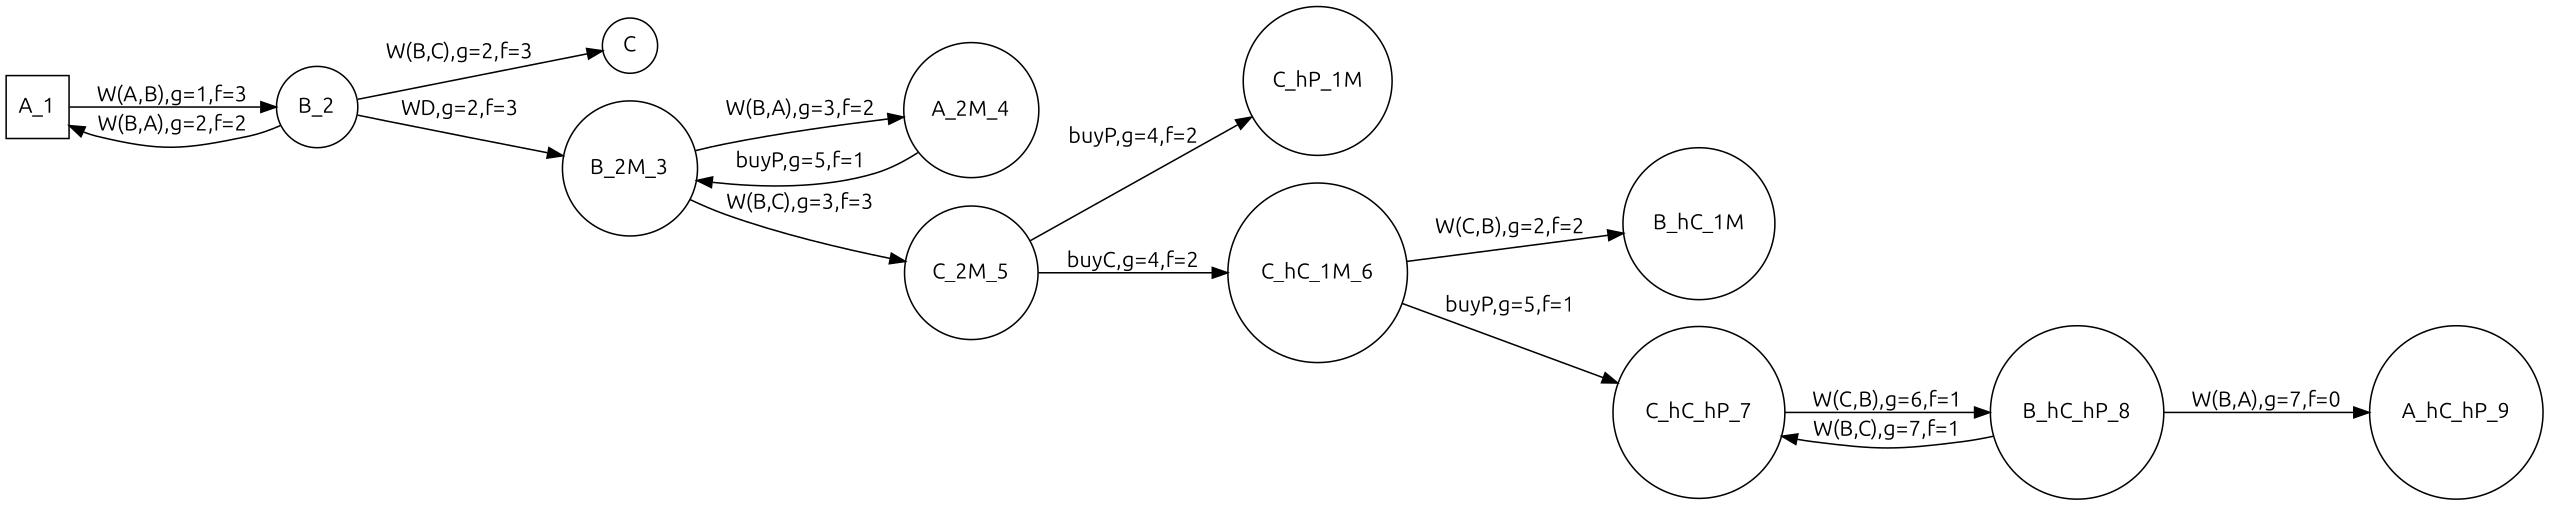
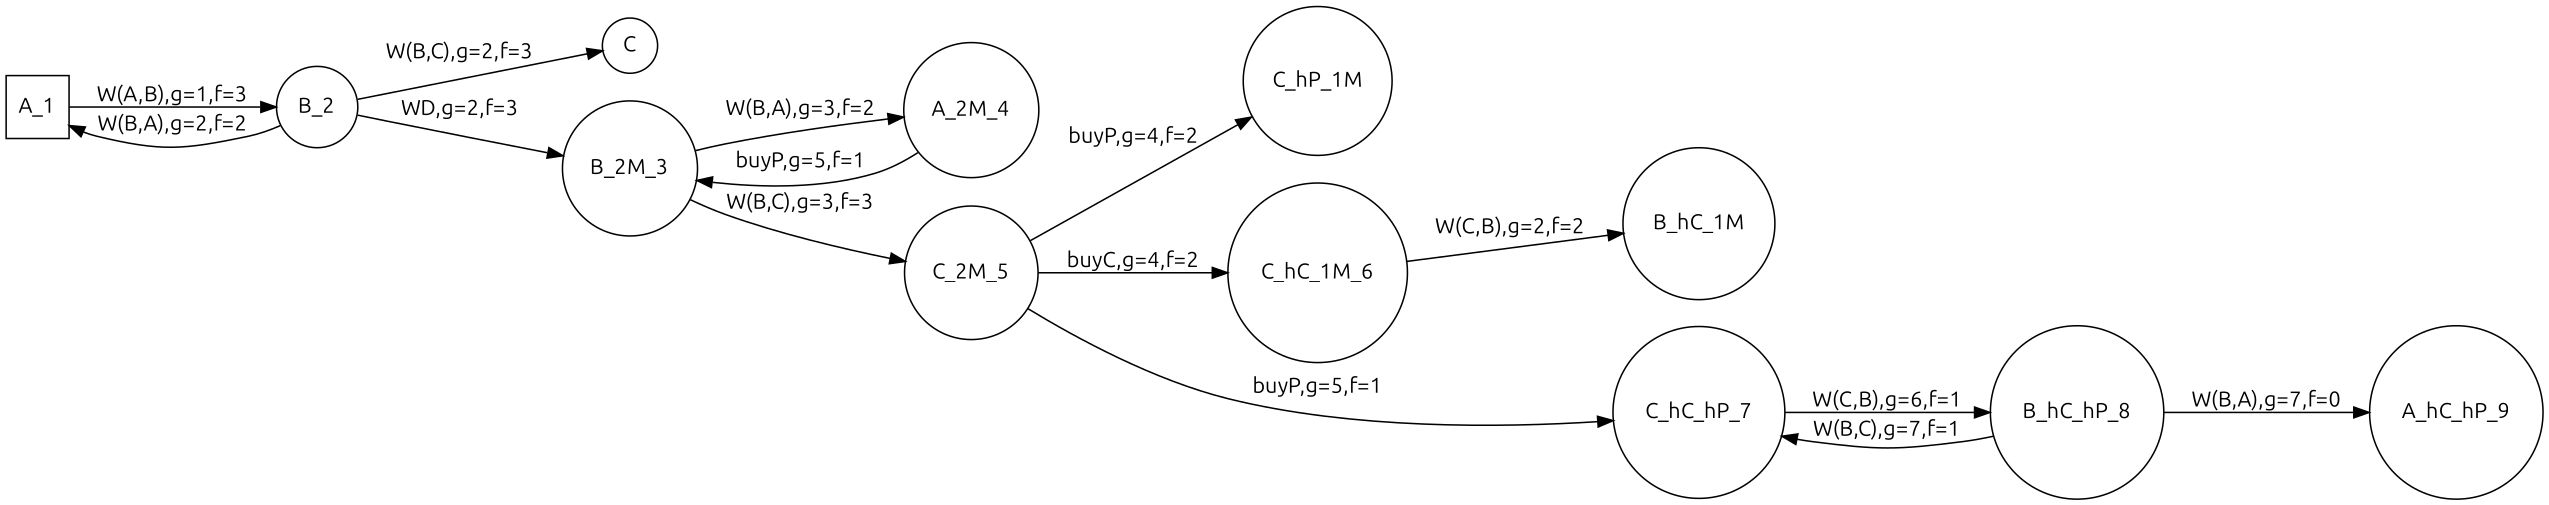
edge "C_hC_1M_6" -> "C_hC_hP_7": now "C_2M_5" -> "C_hC_hP_7"
